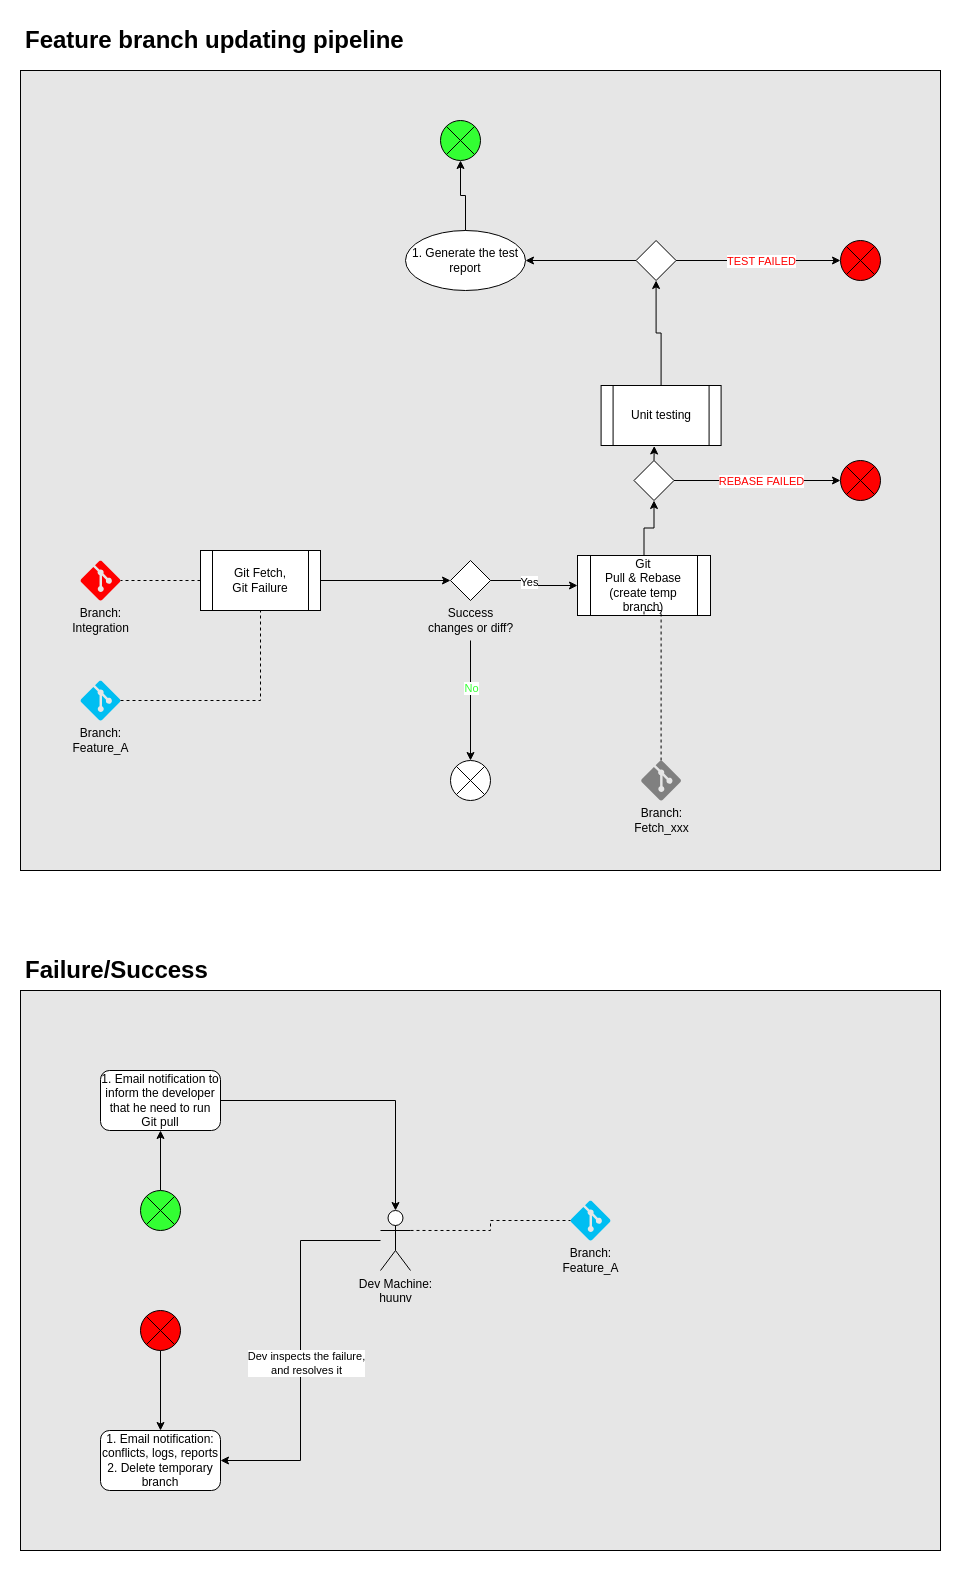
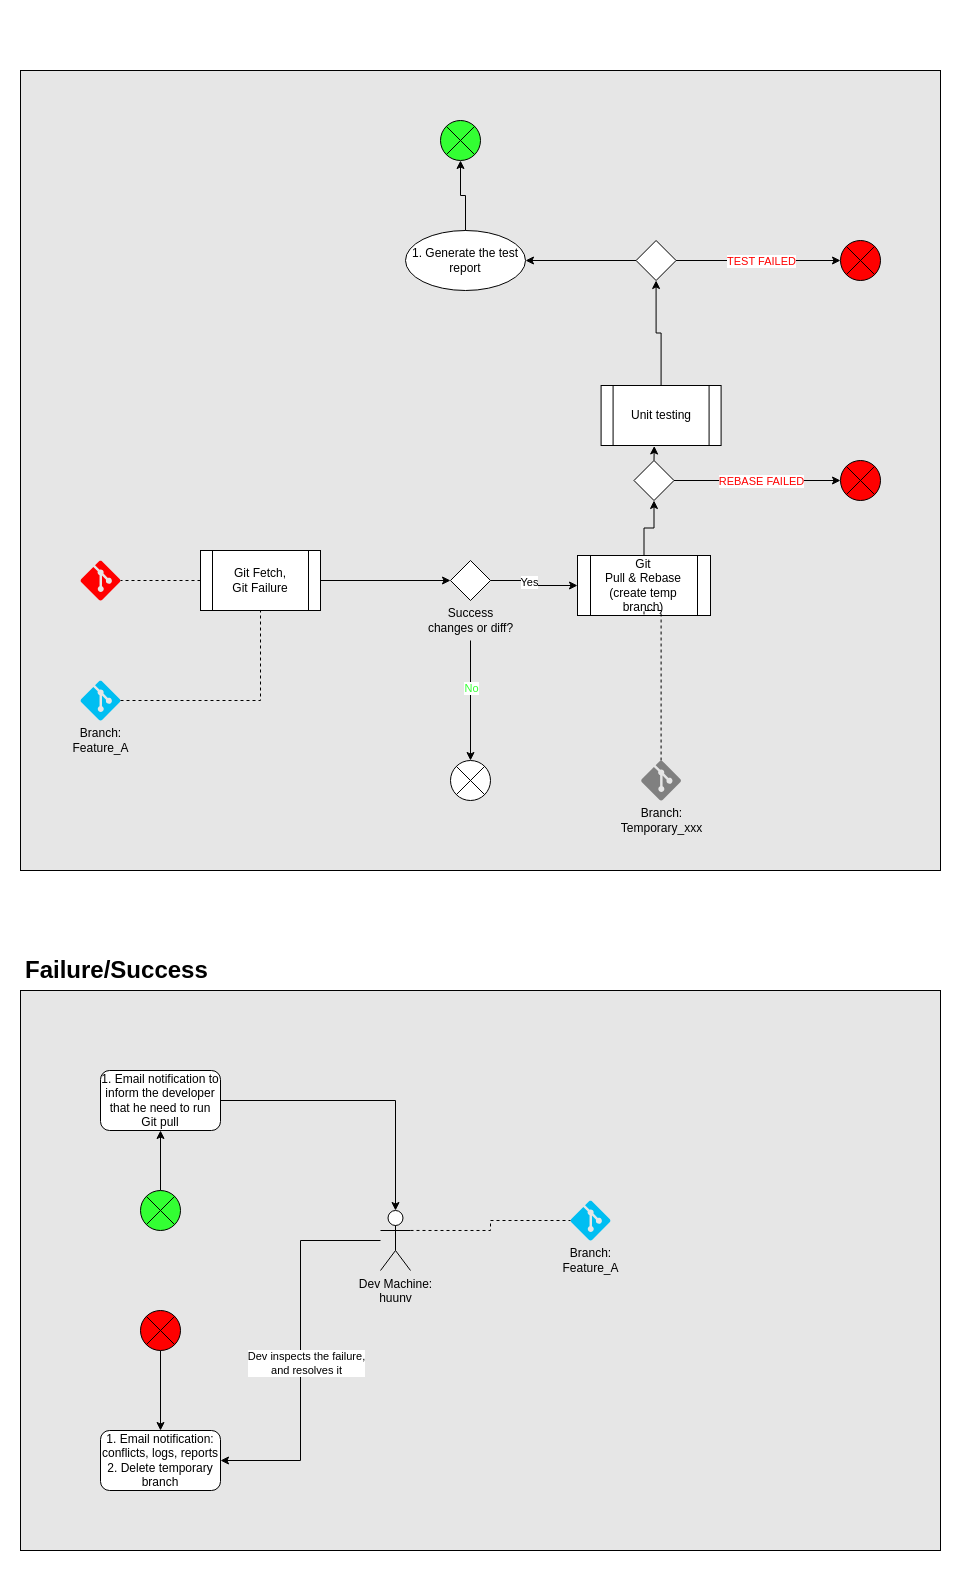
node "Feature branch updating pipeline": removed
node "Branch: Integration": removed
node "Branch: Fetch_xxx": label "Branch: Fetch_xxx" -> "Branch: Temporary_xxx"
